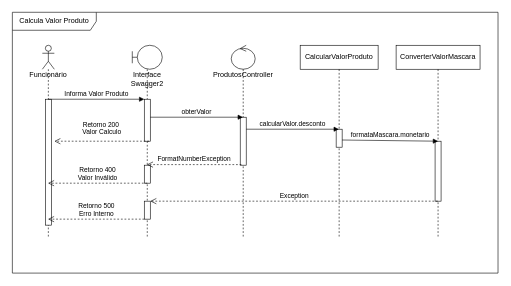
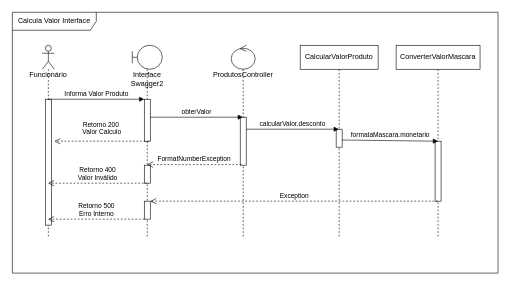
node "Calcula Valor Produto": label "Calcula Valor Produto" -> "Calcula Valor Interface"
